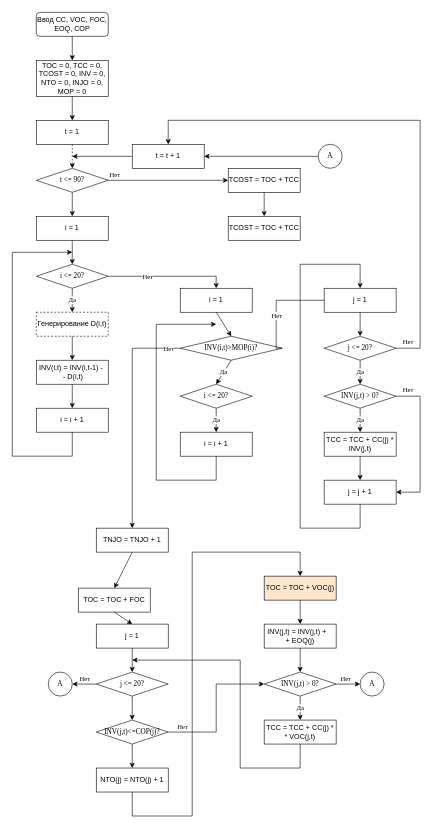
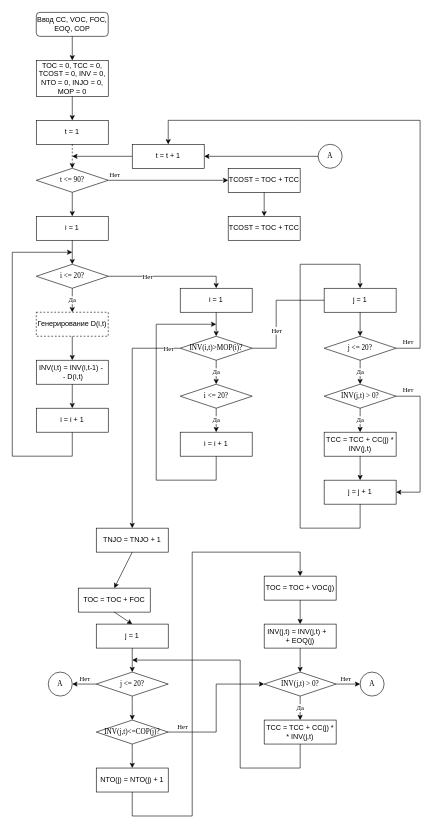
node "INV(i,t)>MOP(i)?": size 102x24 -> 72x24
node "TOC = TOC + VOC(j)": fillcolor #ffe6cc -> #ffffff
node "TCC = TCC + CC(j) * * VOC(j,t)": label "TCC = TCC + CC(j) * * VOC(j,t)" -> "TCC = TCC + CC(j) * * INV(j,t)"
